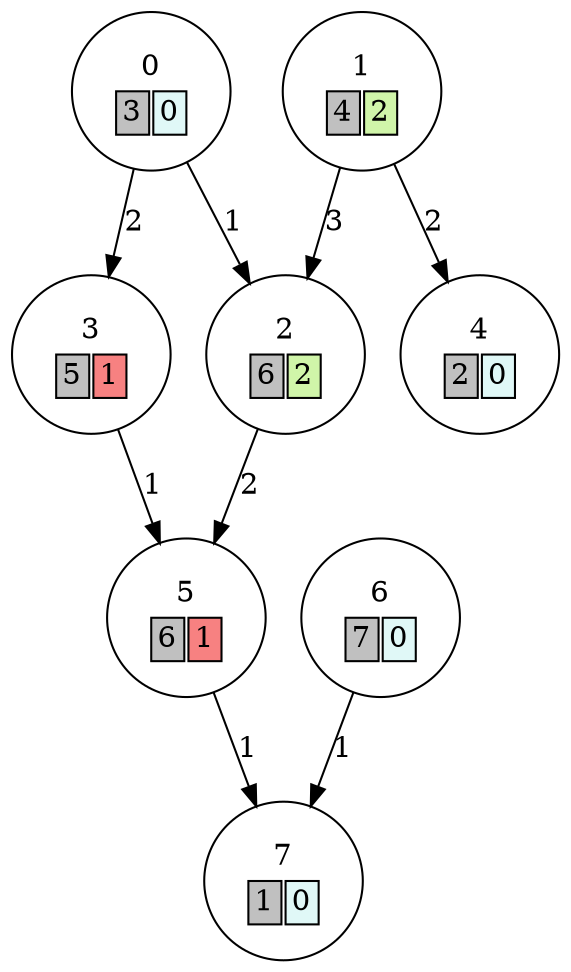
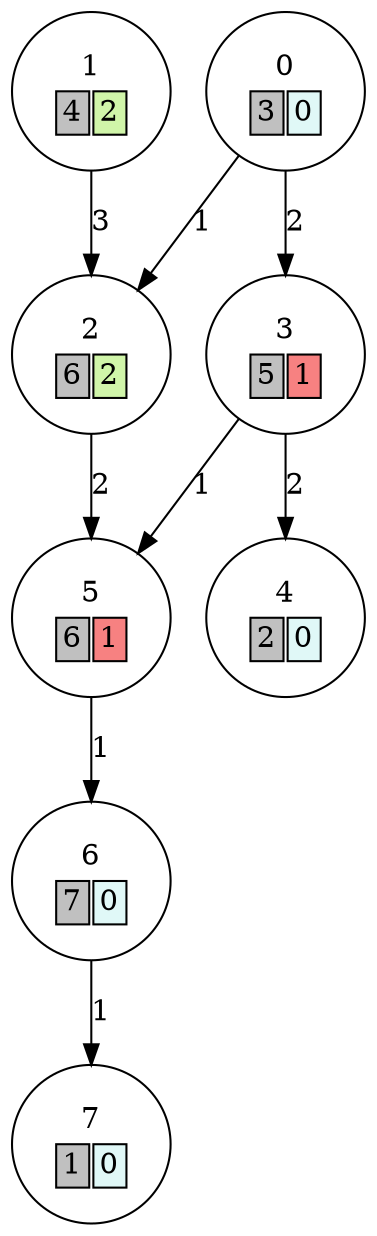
edge "1" -> "4": now "3" -> "4"
edge "5" -> "7": now "5" -> "6"
